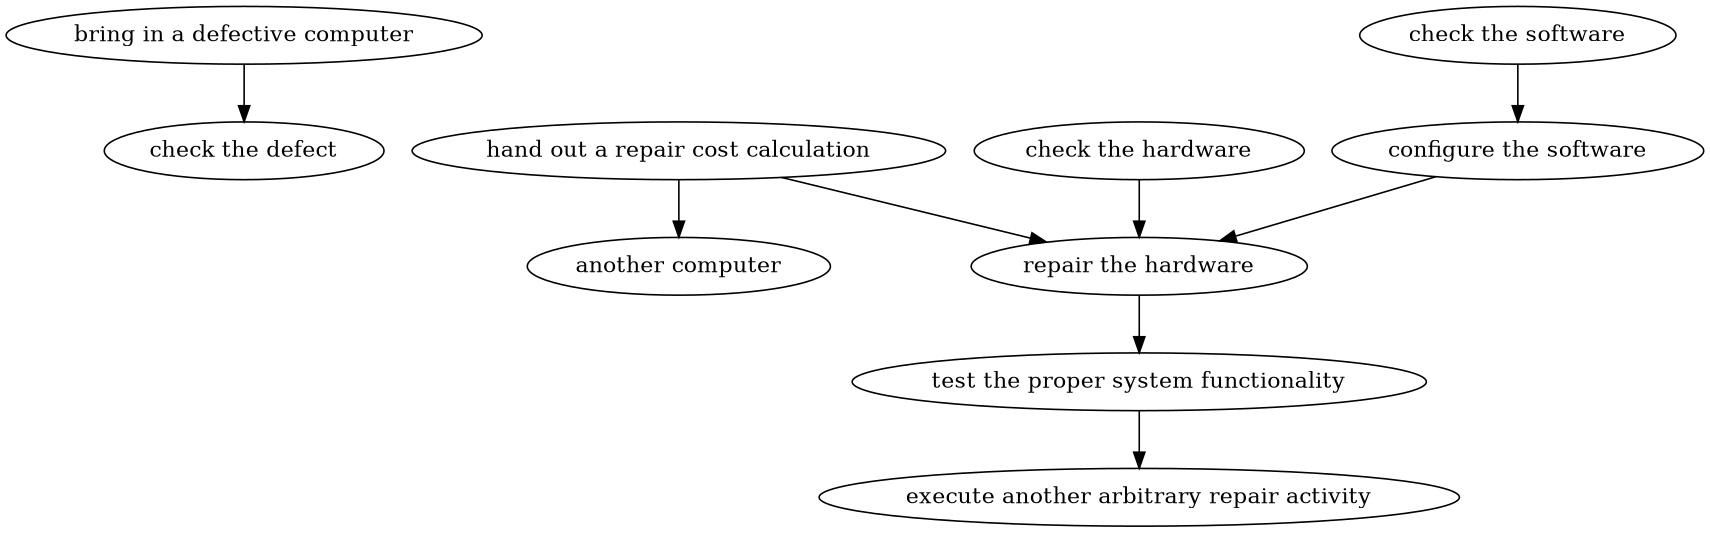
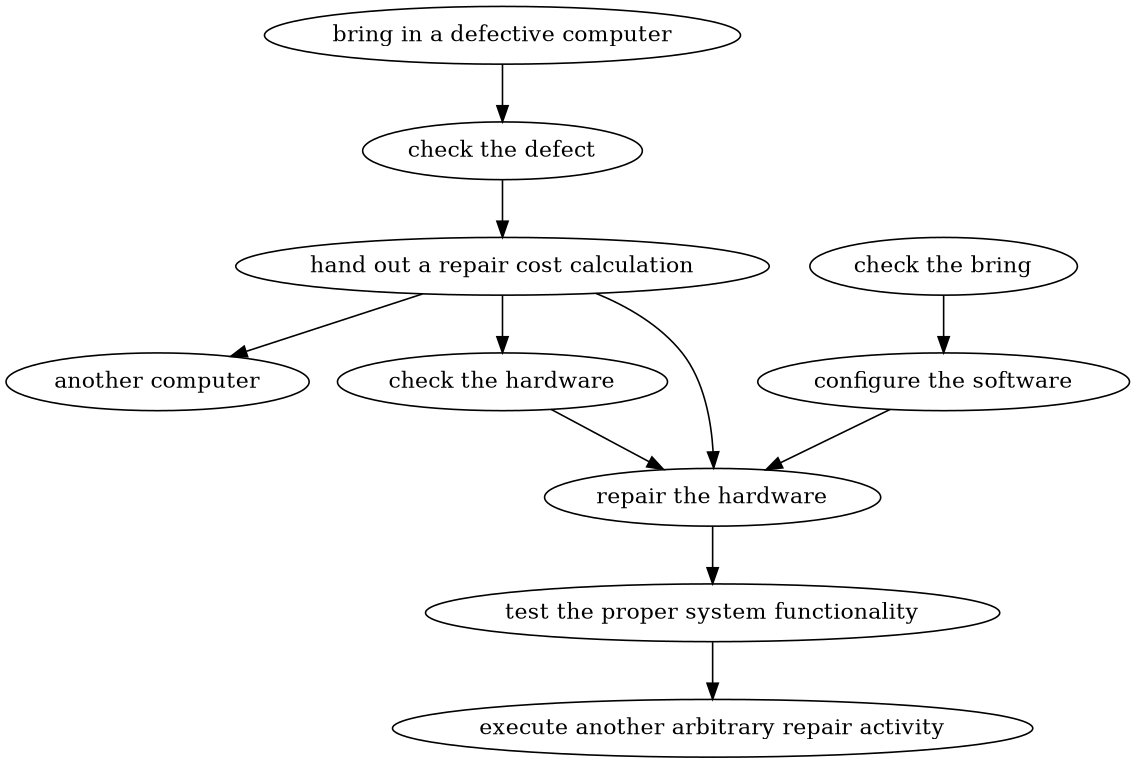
node "check the software": label "check the software" -> "check the bring"
edge "check the defect" -> "hand out a repair cost calculation": added
edge "hand out a repair cost calculation" -> "check the hardware": added
